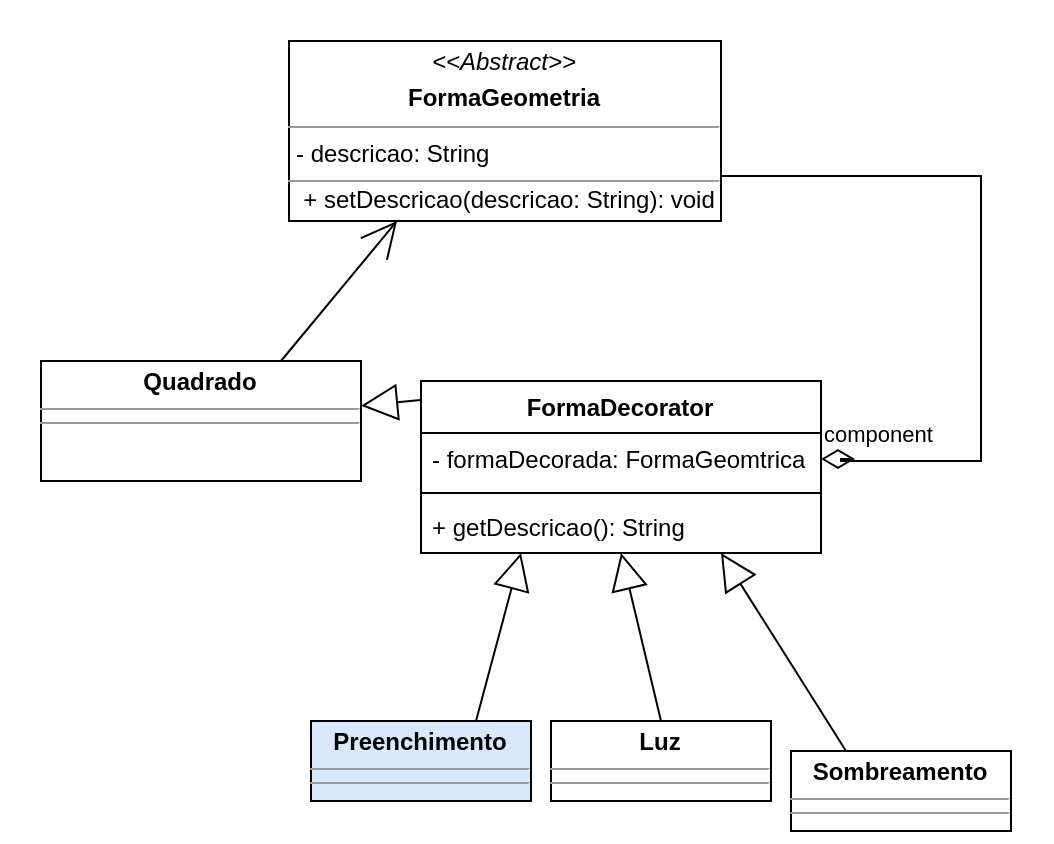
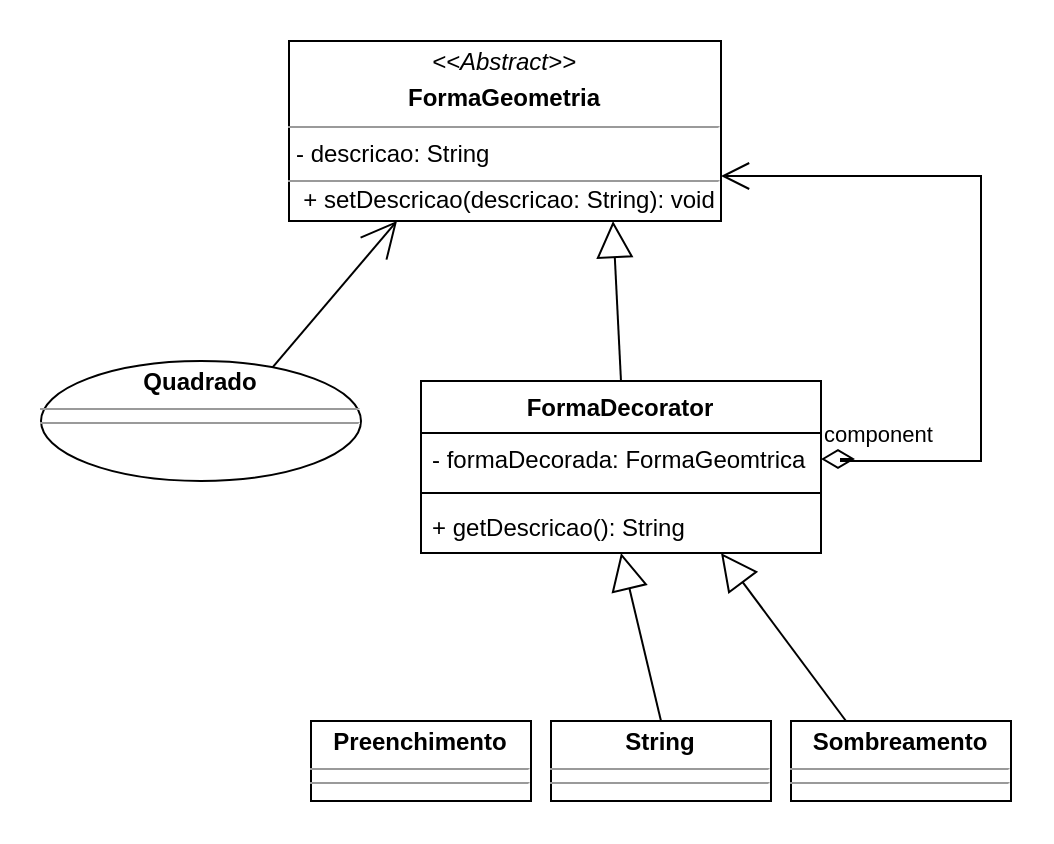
edge "<<Abstract>> FormaGeometria - descricao: String" -> "- formaDecorada: FormaGeomtrica": arrowhead none -> open
edge "FormaDecorator" -> "Quadrado": now "FormaDecorator" -> "<<Abstract>> FormaGeometria - descricao: String"
node "Quadrado": shape rectangle -> ellipse
edge "Preenchimento" -> "FormaDecorator": removed
node "Luz": label "Luz" -> "String"
node "Preenchimento": fillcolor #dae8fc -> #ffffff
node "Sombreamento": moved (901, 791) -> (901, 761)
